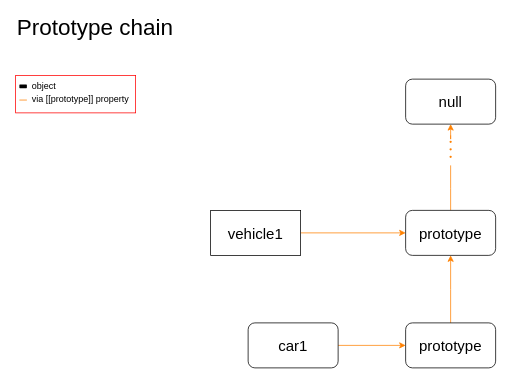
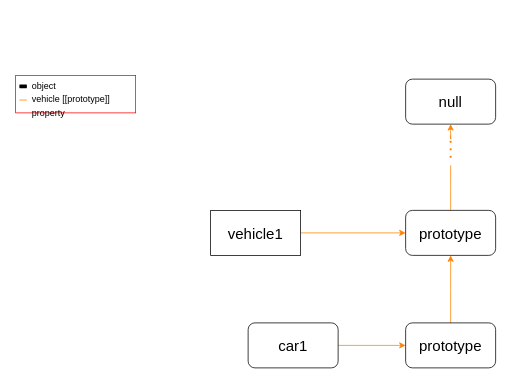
node "Prototype chain": removed
node "object via [[prototype]] property": label "object via [[prototype]] property" -> "object vehicle [[prototype]] property"
